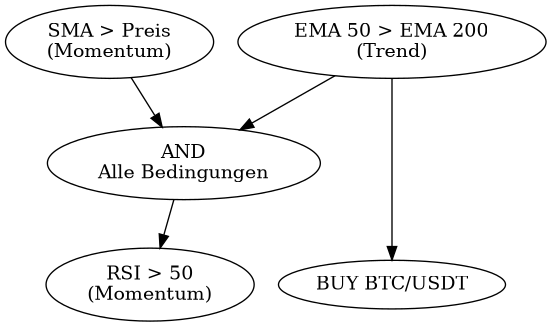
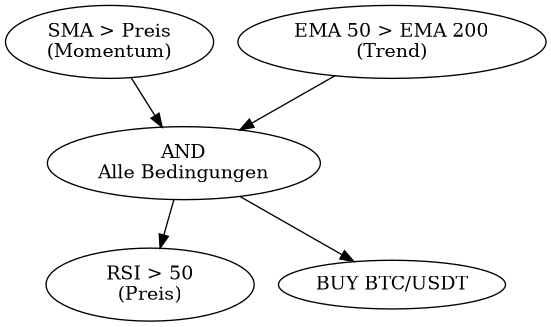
edge "EMA 50 > EMA 200 (Trend)" -> "BUY BTC/USDT": now "AND Alle Bedingungen" -> "BUY BTC/USDT"
node "RSI > 50 (Momentum)": label "RSI > 50 (Momentum)" -> "RSI > 50 (Preis)"
